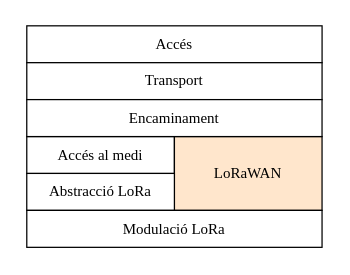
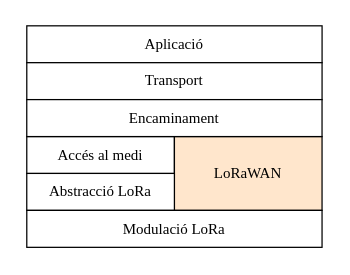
node "Accés": label "Accés" -> "Aplicació"
